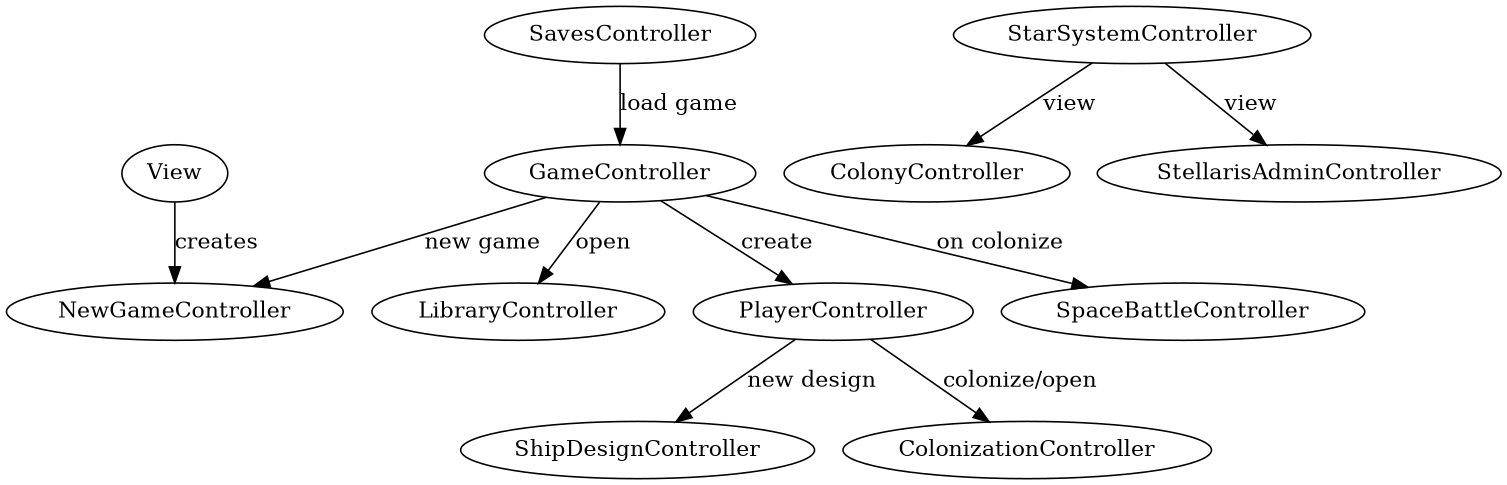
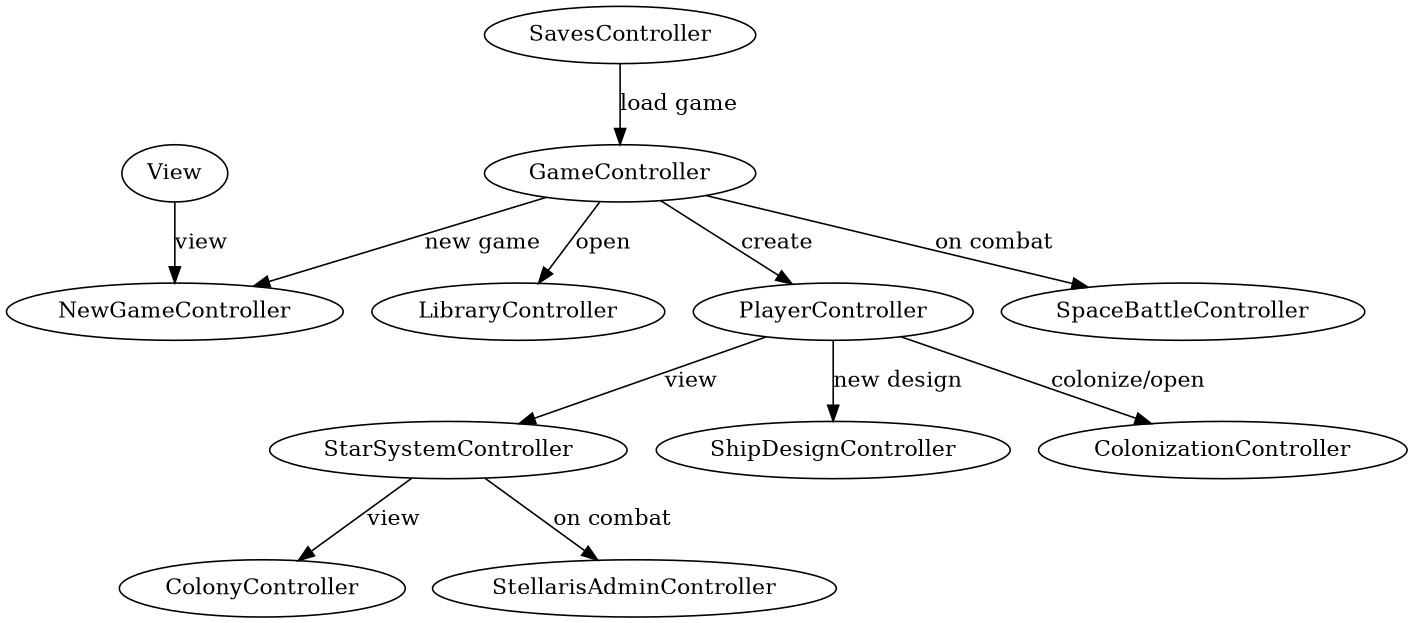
edge "StarSystemController" -> "StellarisAdminController": label "view" -> "on combat"
edge "View" -> "NewGameController": label "creates" -> "view"
edge "GameController" -> "SpaceBattleController": label "on colonize" -> "on combat"
edge "PlayerController" -> "StarSystemController": added, label "view"
